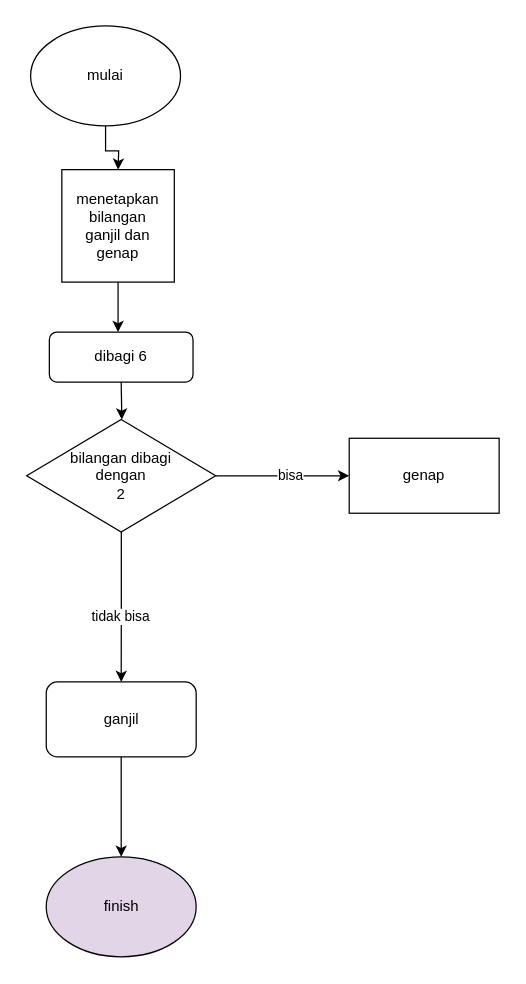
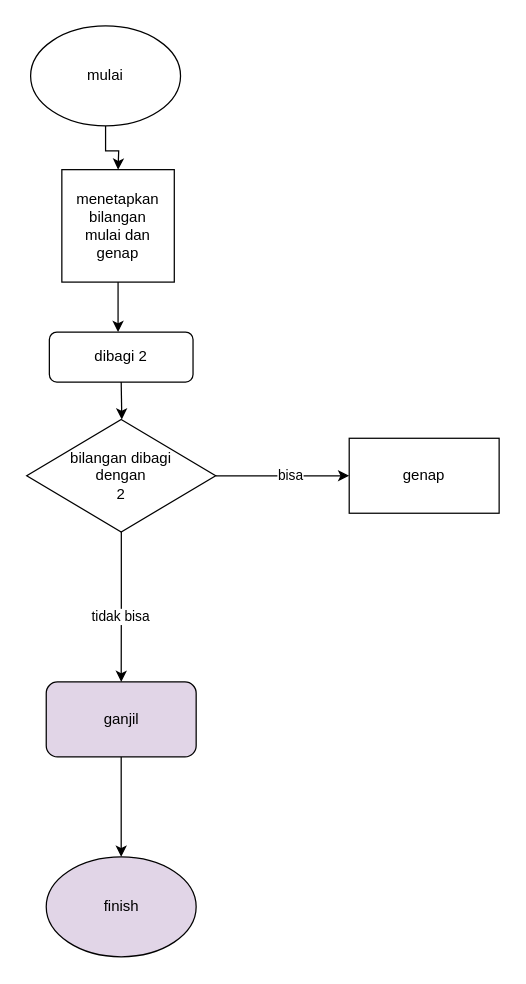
node "menetapkan bilangan ganjil dan genap": label "menetapkan bilangan ganjil dan genap" -> "menetapkan bilangan mulai dan genap"
node "dibagi 6": label "dibagi 6" -> "dibagi 2"
node "ganjil": fillcolor #ffffff -> #e1d5e7
